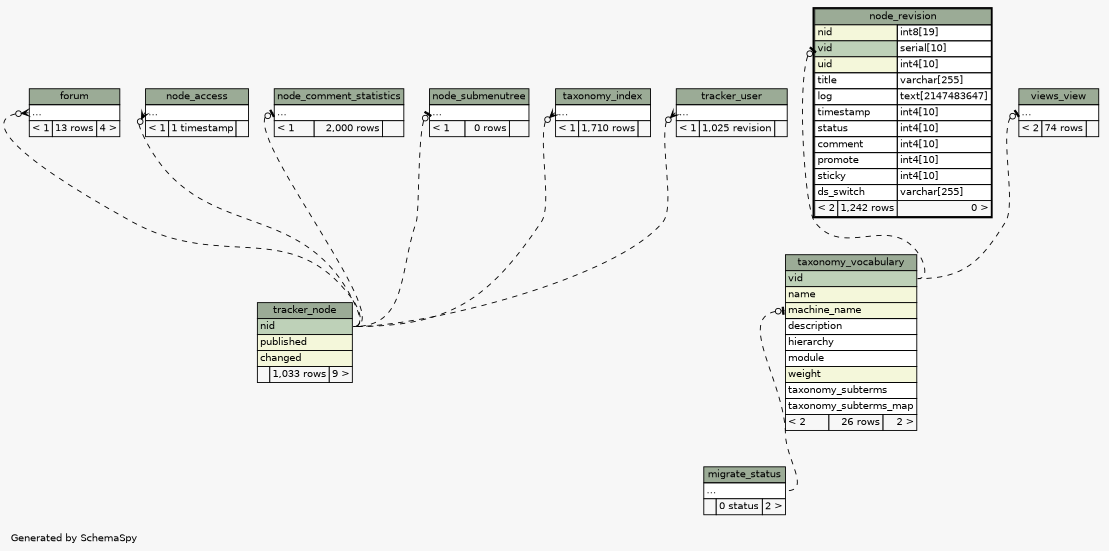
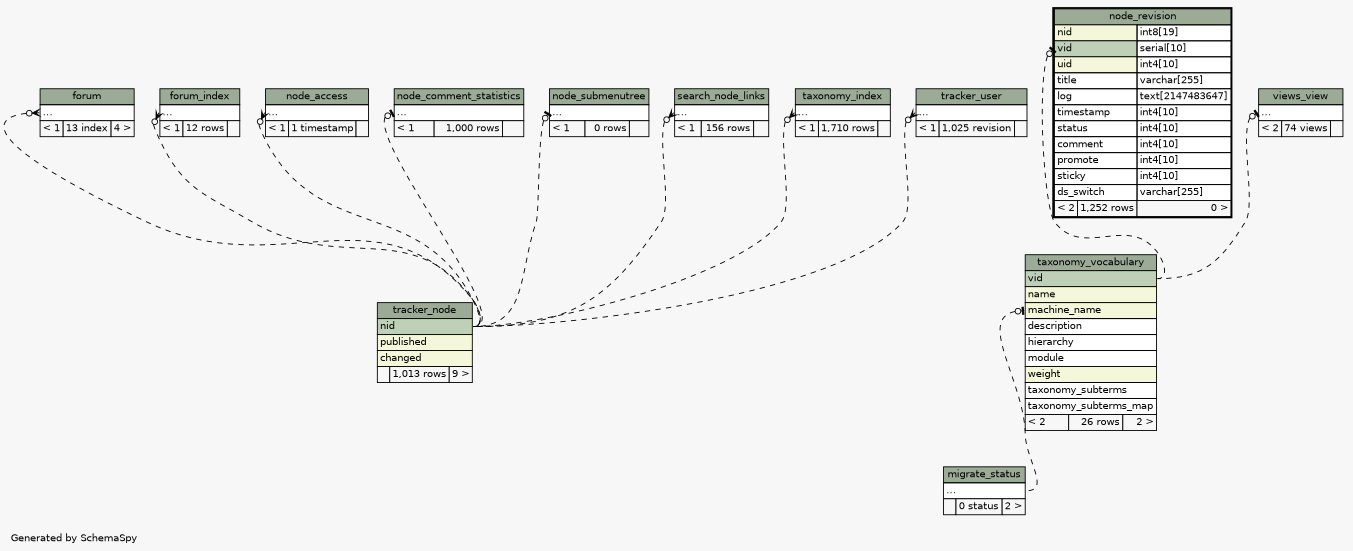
node "forum_index": added
node "search_node_links": added
node "forum": text "13 rows" -> "13 index"
node "node_comment_statistics": text "2,000 rows" -> "1,000 rows"
node "views_view": text "74 rows" -> "74 views"
node "node_revision": text "1,242 rows" -> "1,252 rows"
node "tracker_node": text "1,033 rows" -> "1,013 rows"
